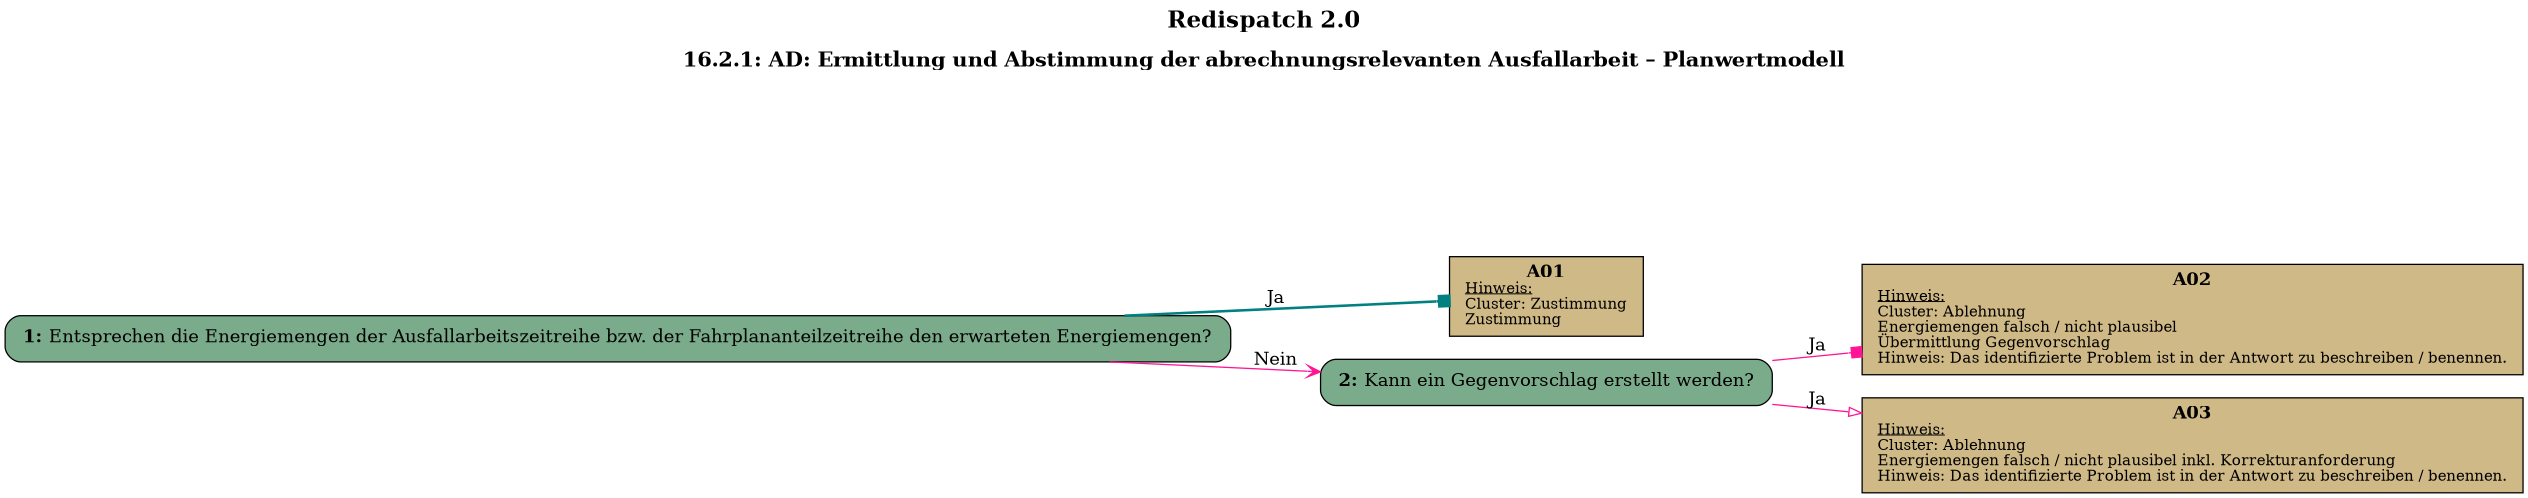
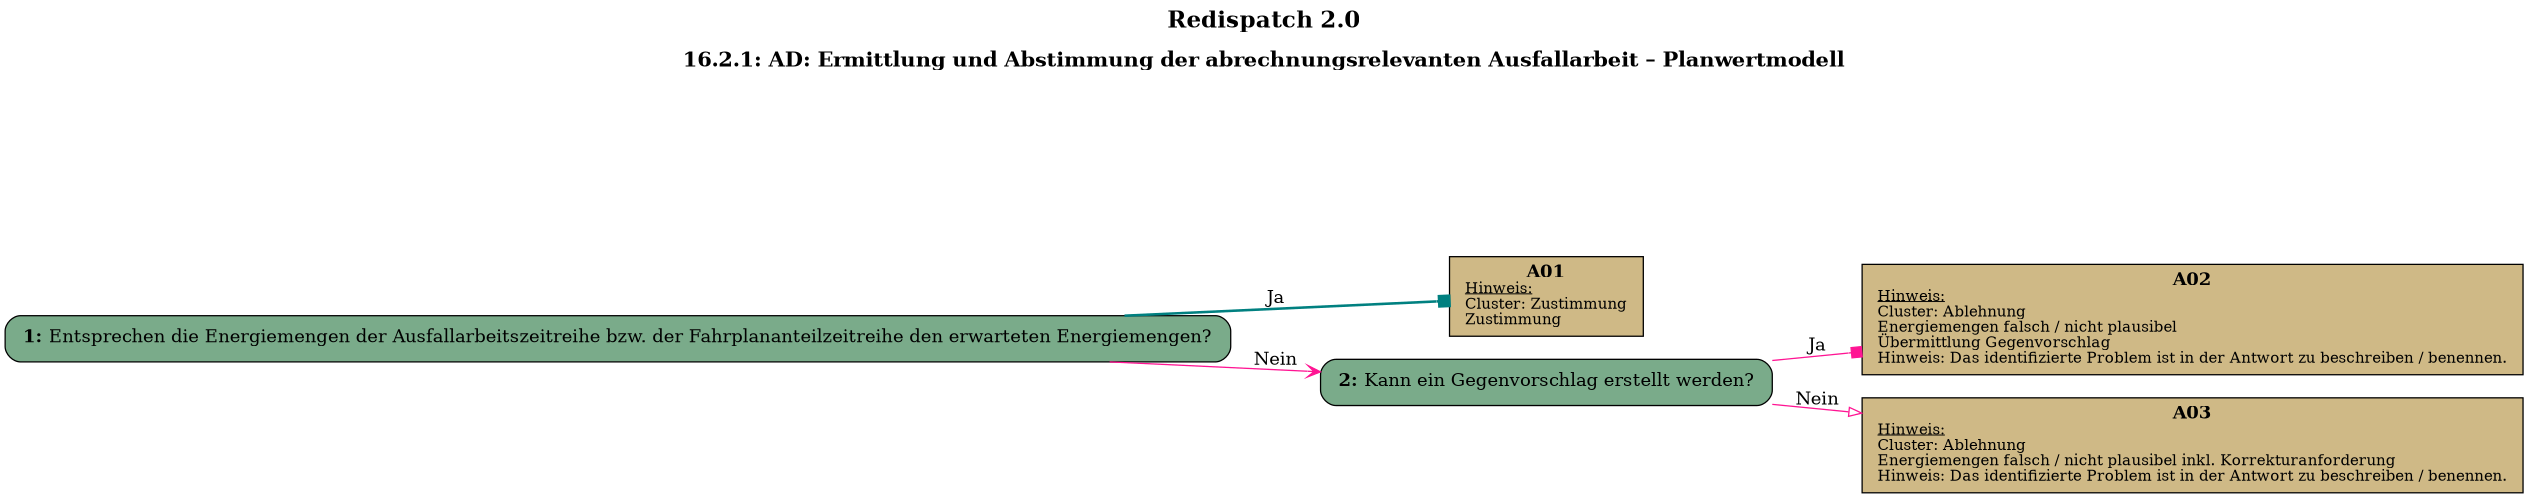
edge "2:" -> "A03": label "Ja" -> "Nein"
